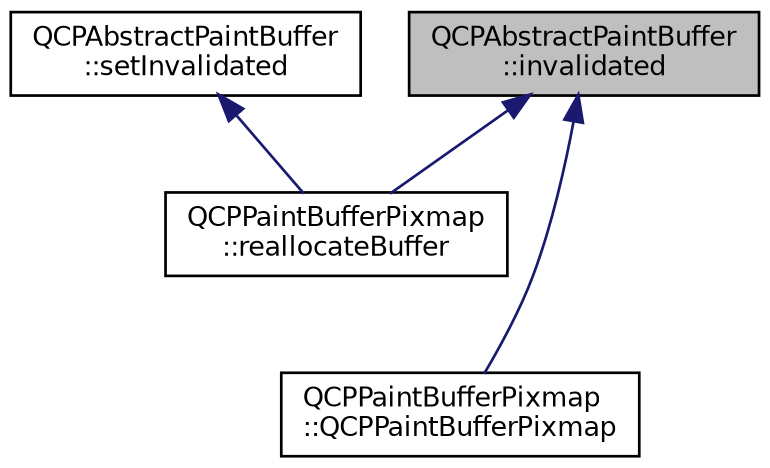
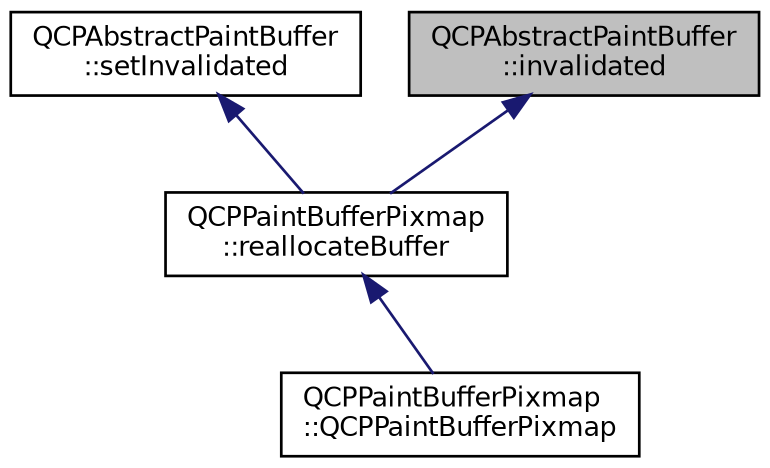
edge "QCPPaintBufferPixmap ::QCPPaintBufferPixmap" -> "QCPAbstractPaintBuffer ::invalidated": now "QCPPaintBufferPixmap ::QCPPaintBufferPixmap" -> "QCPPaintBufferPixmap ::reallocateBuffer"
